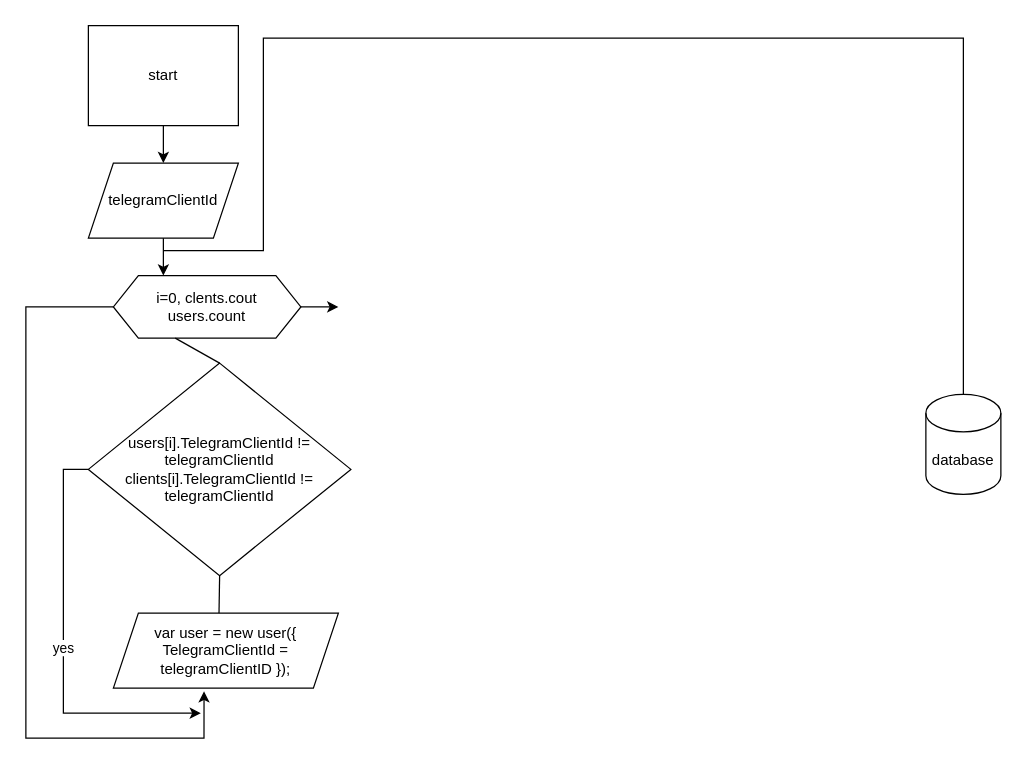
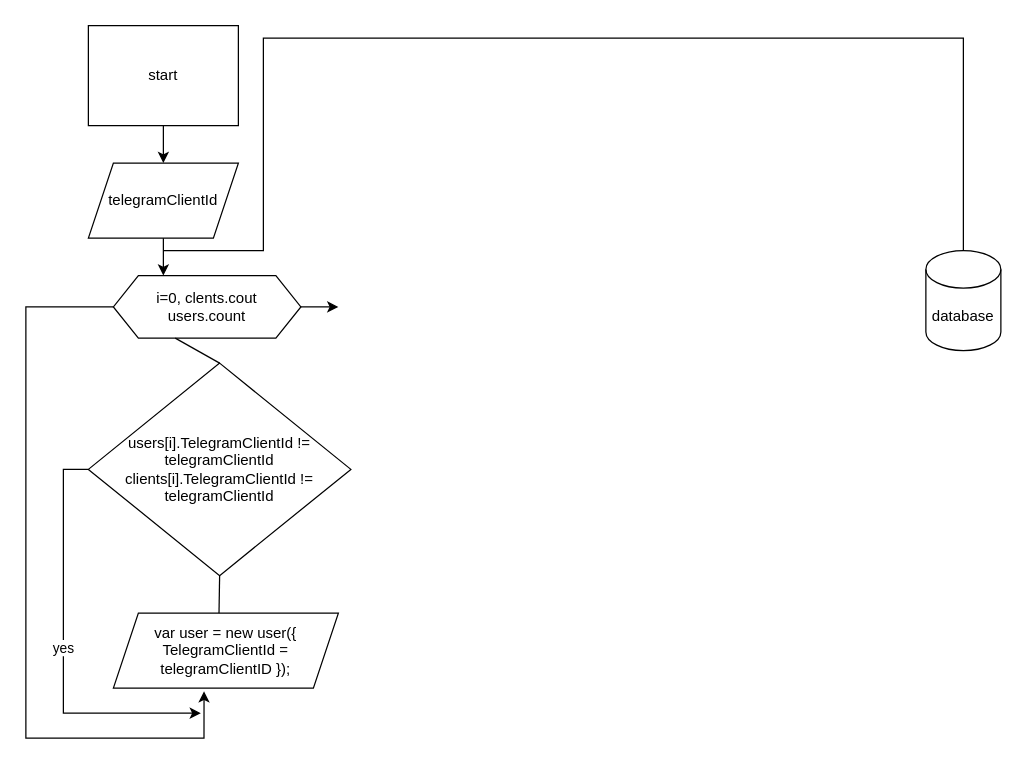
node "database": moved (963, 444) -> (963, 301)
